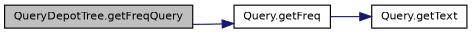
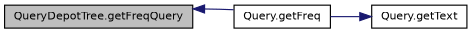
edge "QueryDepotTree.getFreqQuery" -> "Query.getFreq": reversed
